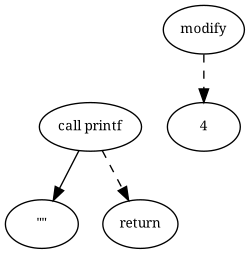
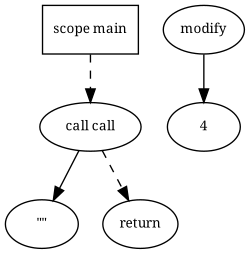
node "scope main": added
edge "modify" -> "4": style dashed -> solid
node "call printf": label "call printf" -> "call call"
